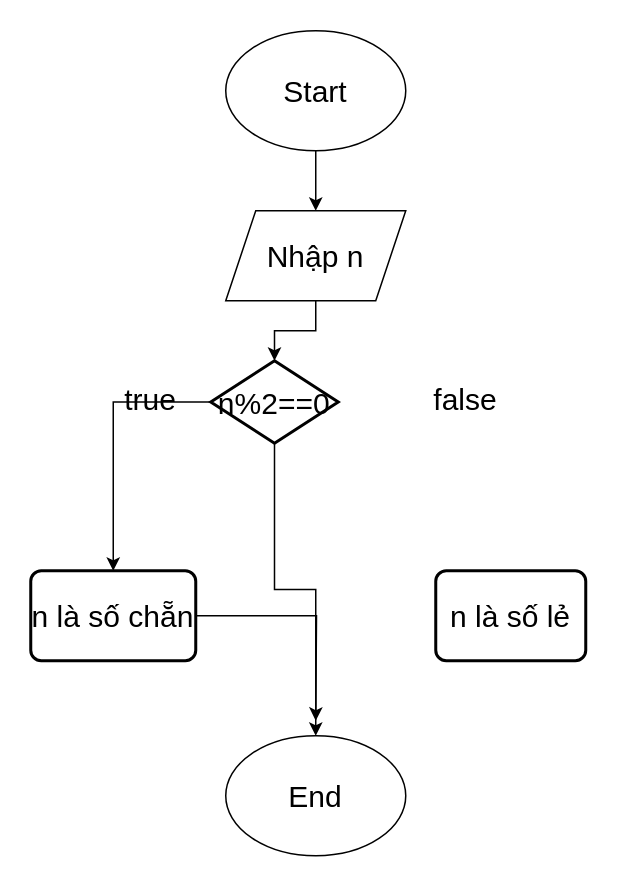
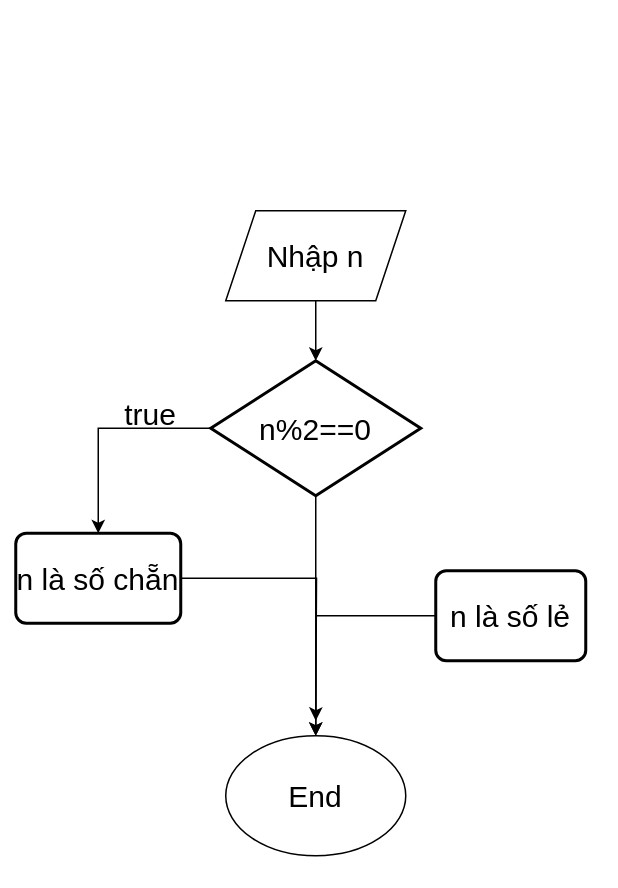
node "Start": removed
edge "Start" -> "Nhập n": removed
node "true": moved (151, 398) -> (151, 413)
node "false": removed
node "n%2==0": size 128x83 -> 210x135
node "n là số chẵn": moved (113, 616) -> (98, 578)
edge "n là số lẻ" -> "End": added
